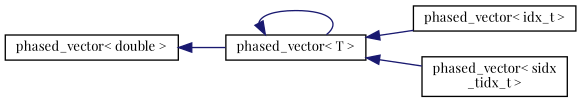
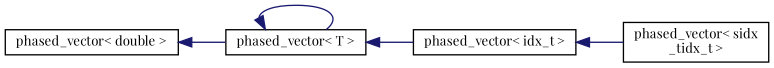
edge "phased_vector< sidx _tidx_t >" -> "phased_vector< T >": now "phased_vector< sidx _tidx_t >" -> "phased_vector< idx_t >"
